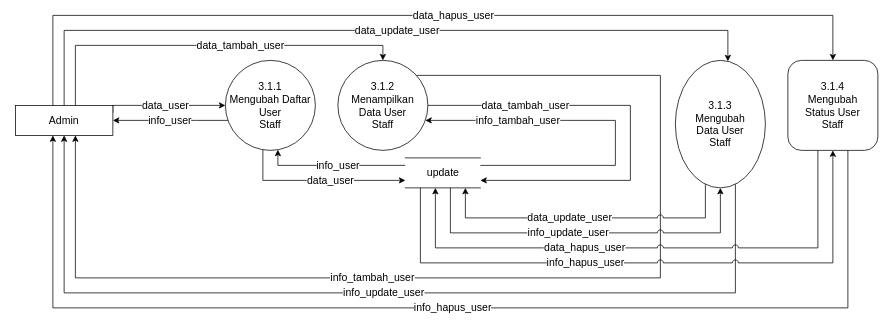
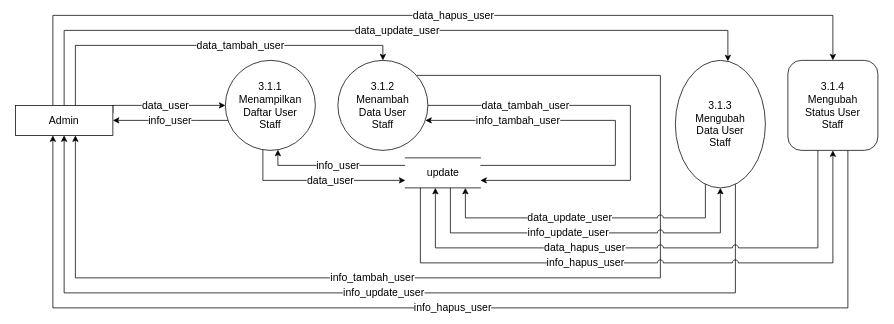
node "3.1.1Mengubah Daftar User Staff": label "3.1.1Mengubah Daftar User Staff" -> "3.1.1Menampilkan Daftar User Staff"
node "3.1.2Menampilkan Data User Staff": label "3.1.2Menampilkan Data User Staff" -> "3.1.2Menambah Data User Staff"
